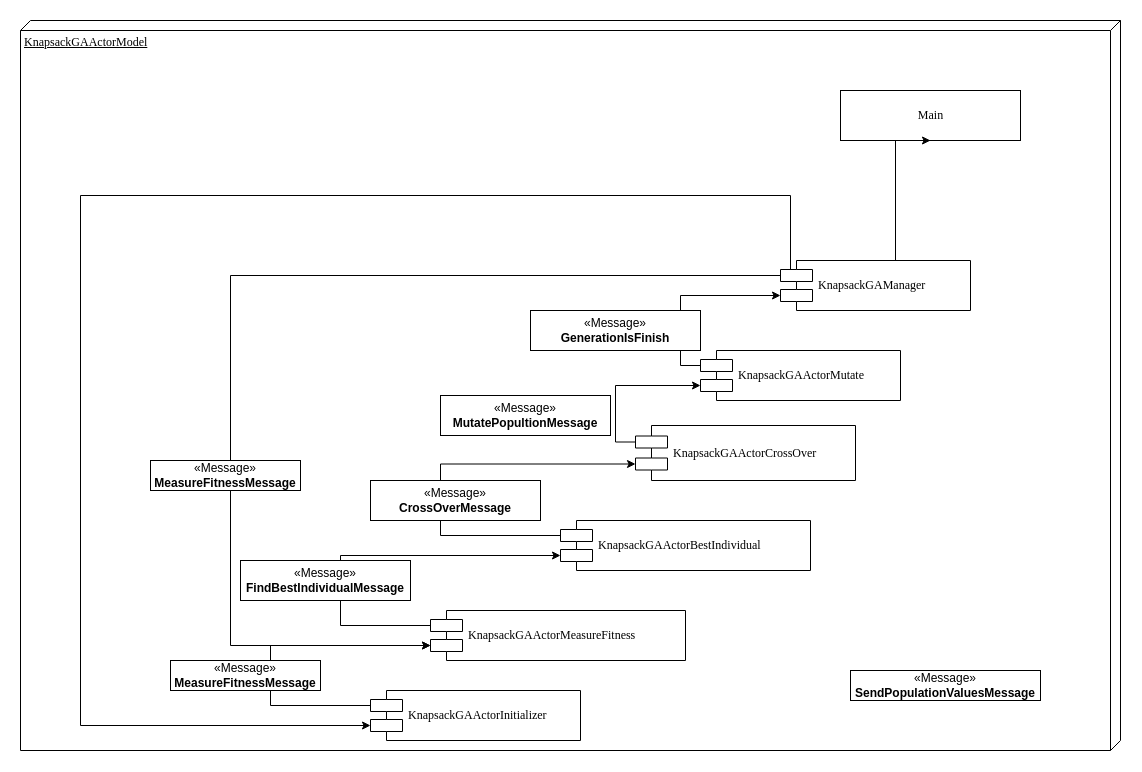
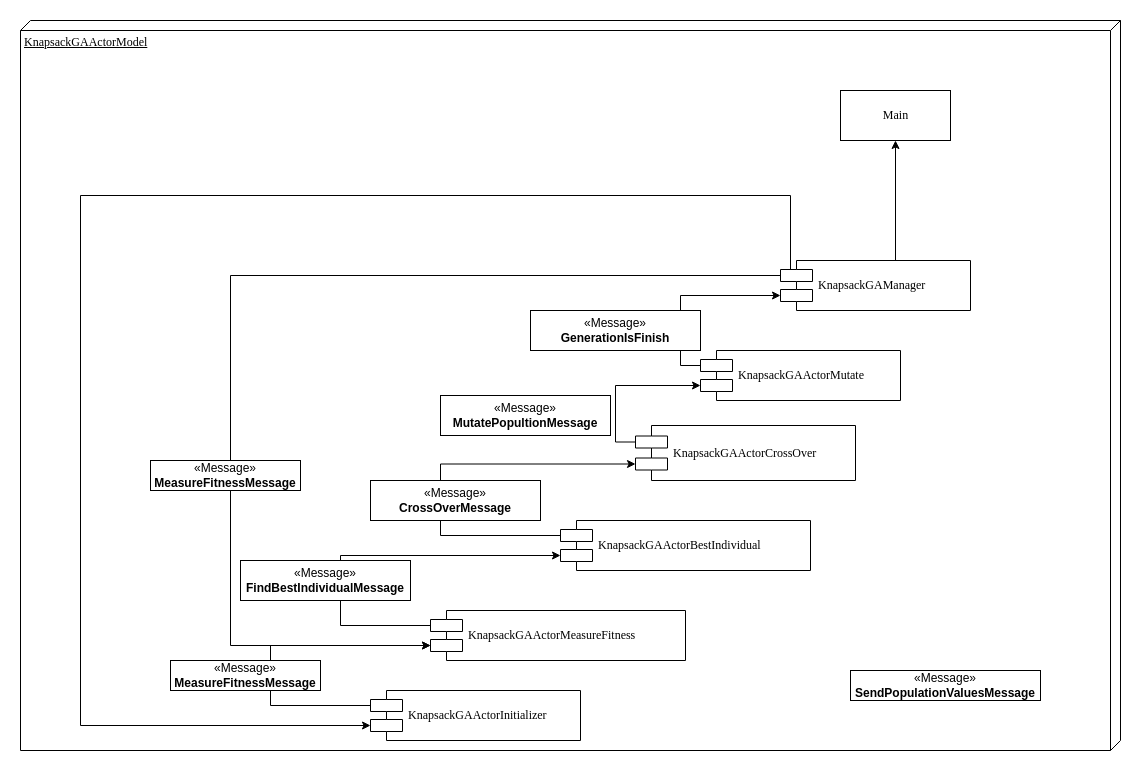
node "Main": size 180x50 -> 110x50
